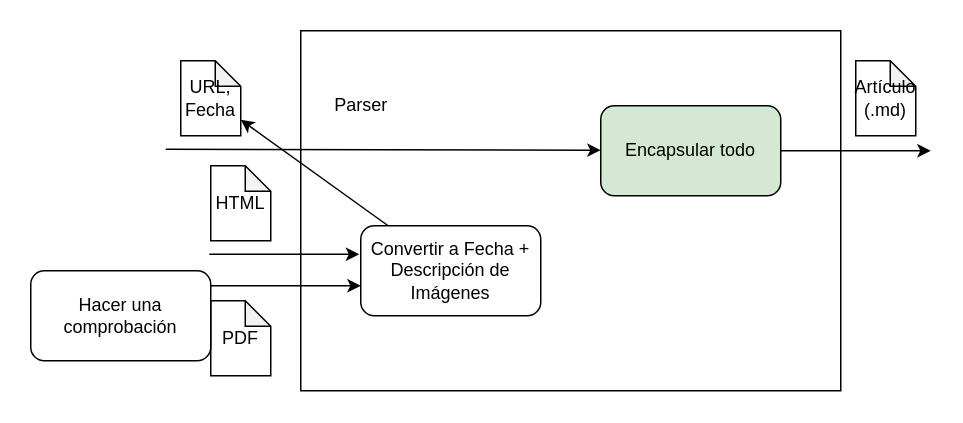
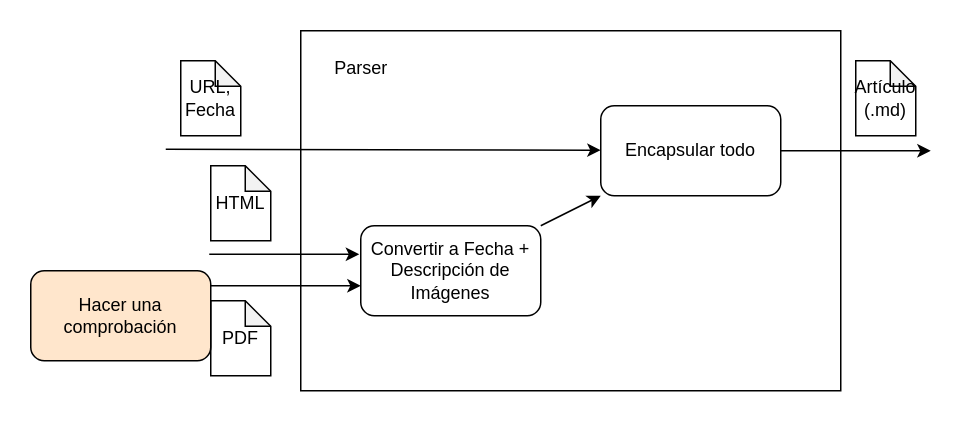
node "Parser": moved (361, 106) -> (361, 68)
node "Encapsular todo": fillcolor #d5e8d4 -> #ffffff
edge "Convertir a Fecha + Descripción de Imágenes" -> "URL, Fecha": now "Convertir a Fecha + Descripción de Imágenes" -> "Encapsular todo"
node "Hacer una comprobación": fillcolor #ffffff -> #ffe6cc
